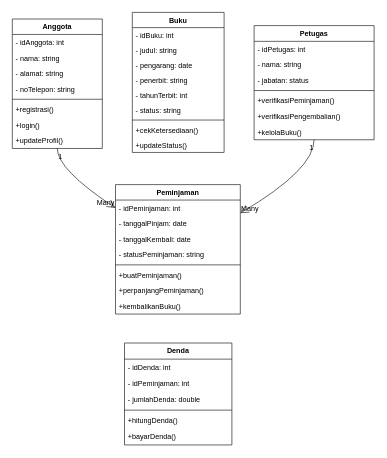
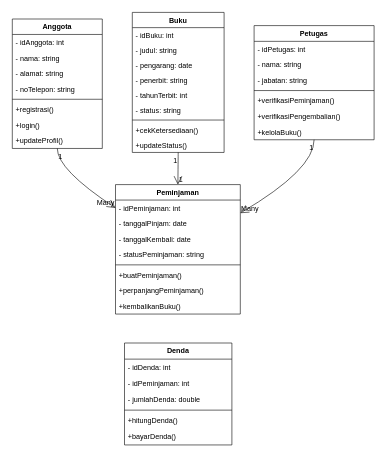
node "- jabatan: status": label "- jabatan: status" -> "- jabatan: string"
edge "Buku" -> "Peminjaman": added, labels "1", "1"
